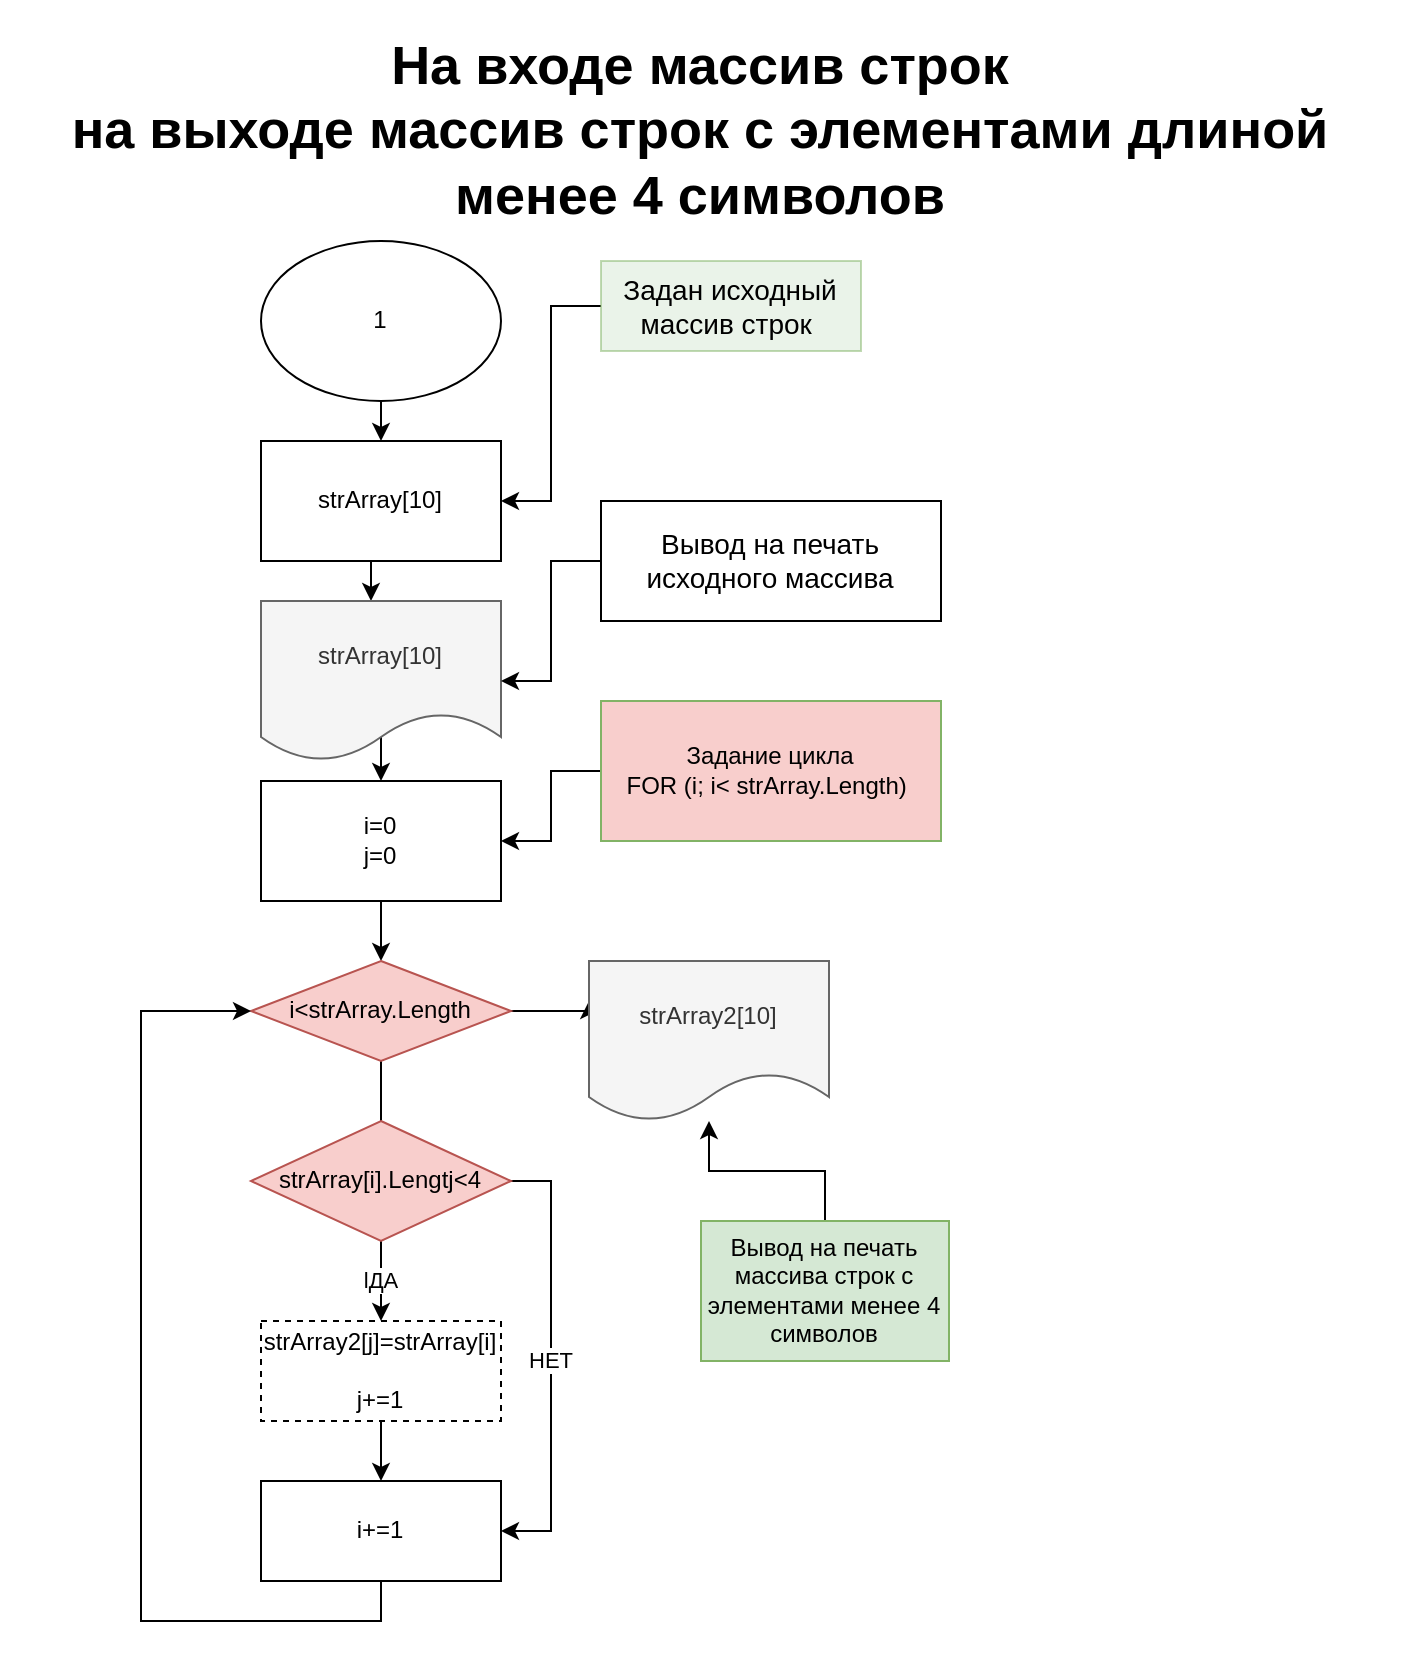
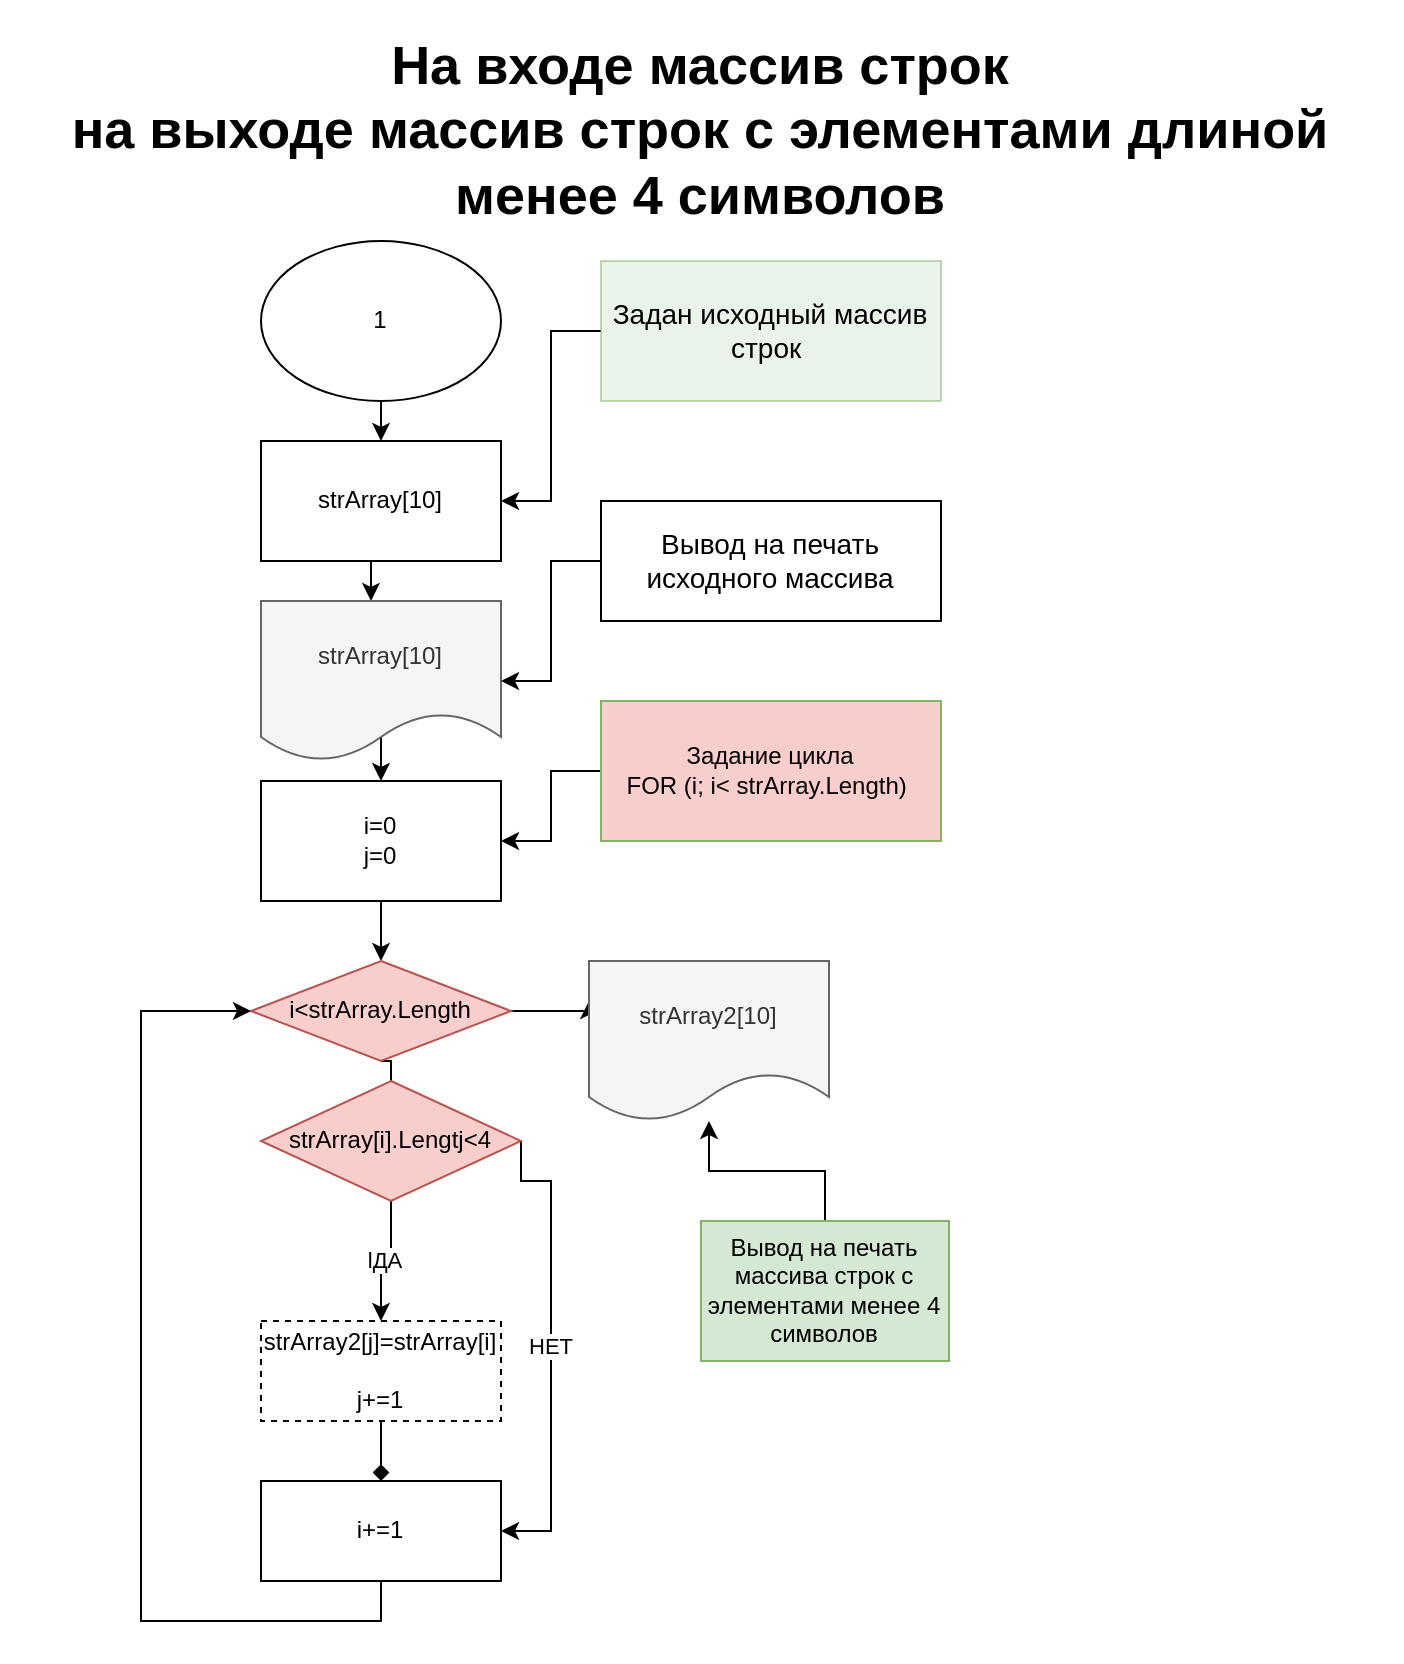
node "Задан исходный массив строк": size 260x90 -> 340x140
node "strArray[i].Lengtj<4": moved (381, 1181) -> (391, 1141)
edge "strArray2[j]=strArray[i] j+=1" -> "i+=1": arrowhead classic -> diamond
